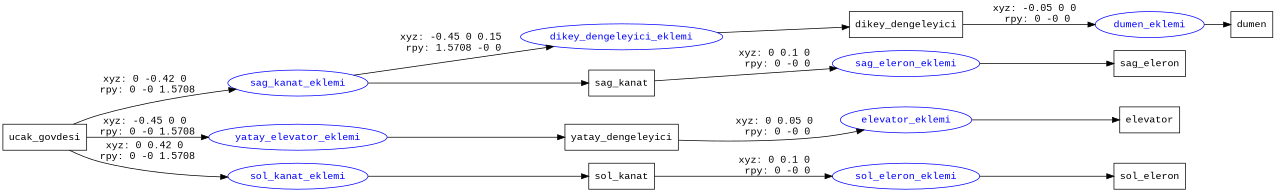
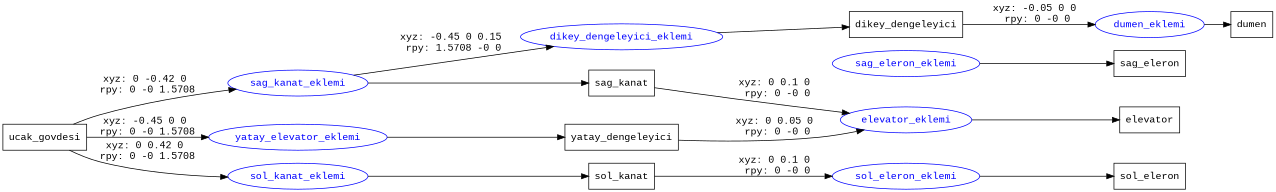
edge "sag_kanat" -> "sag_eleron_eklemi": now "sag_kanat" -> "elevator_eklemi"
